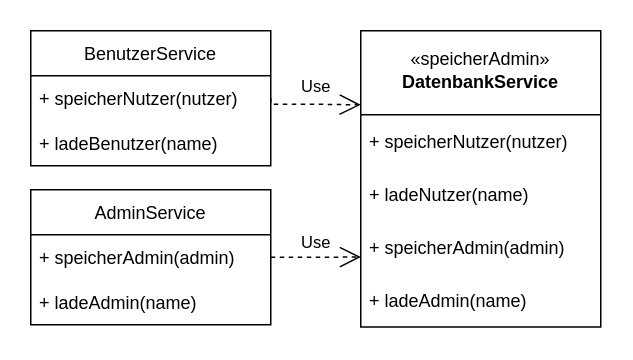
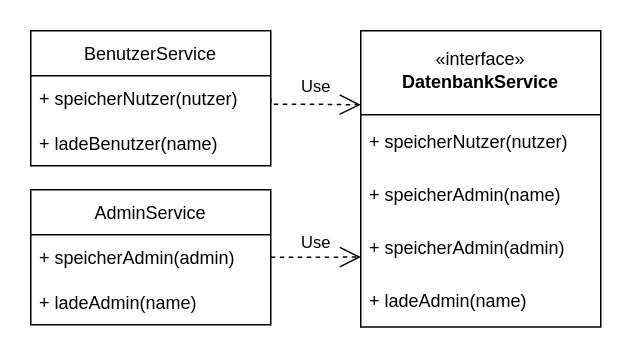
node "«speicherAdmin»": label "«speicherAdmin»" -> "«interface»"
node "+ ladeNutzer(name)": label "+ ladeNutzer(name)" -> "+ speicherAdmin(name)"
